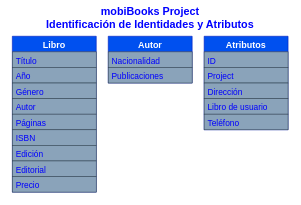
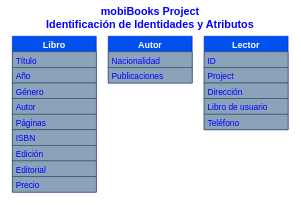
node "Atributos": label "Atributos" -> "Lector"
